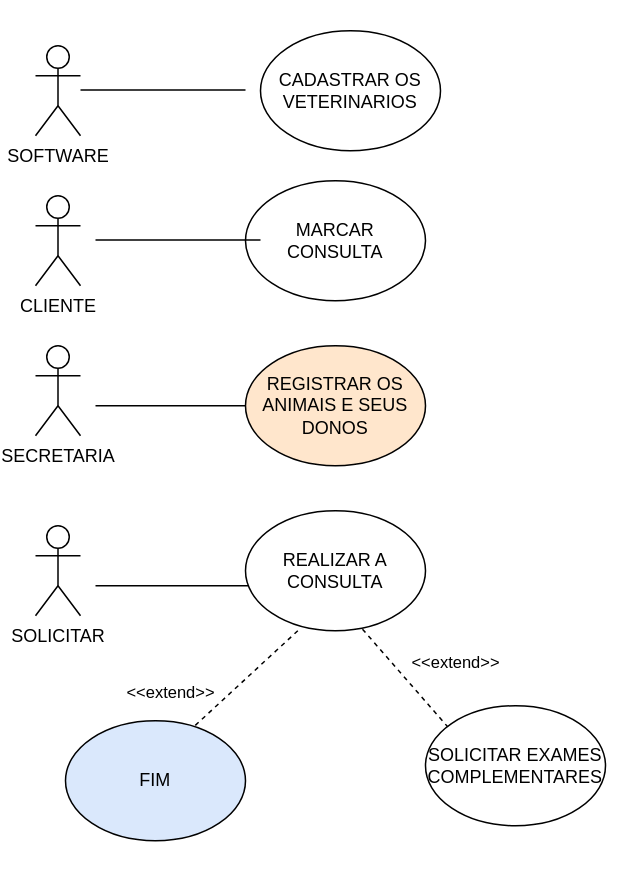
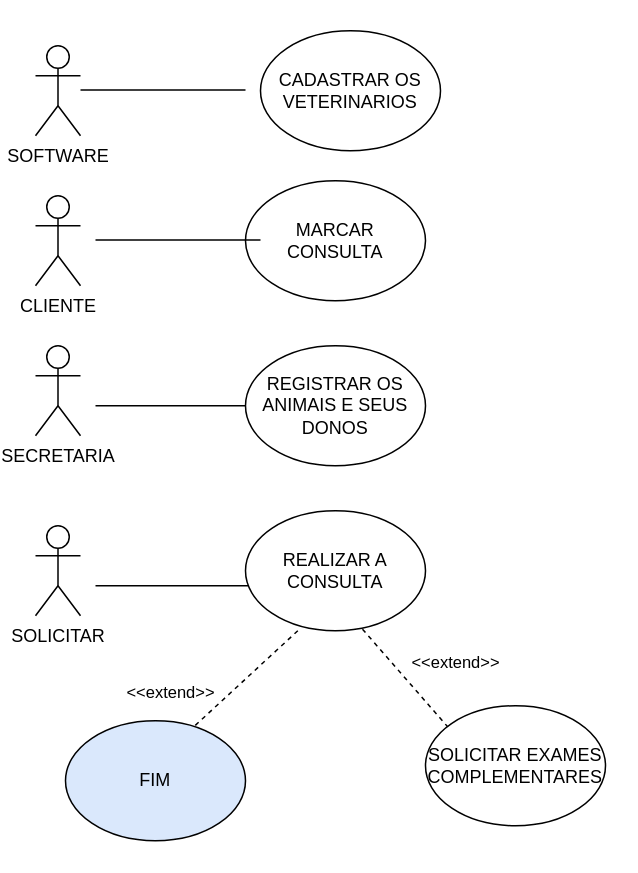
node "REGISTRAR OS ANIMAIS E SEUS DONOS": fillcolor #ffe6cc -> #ffffff
